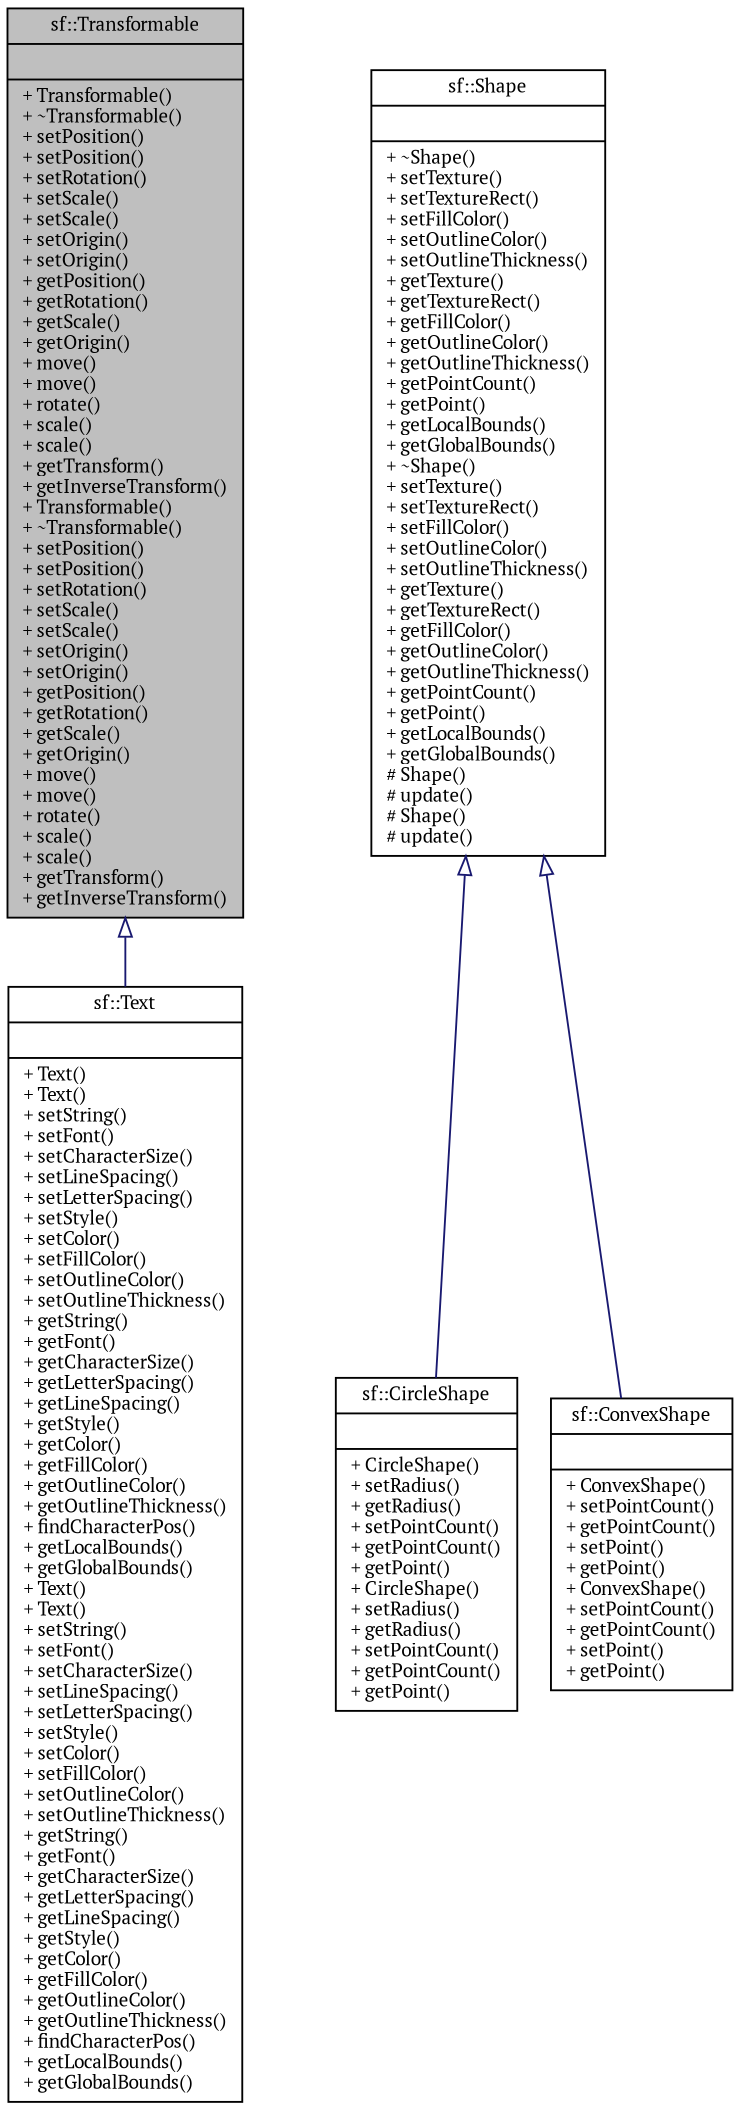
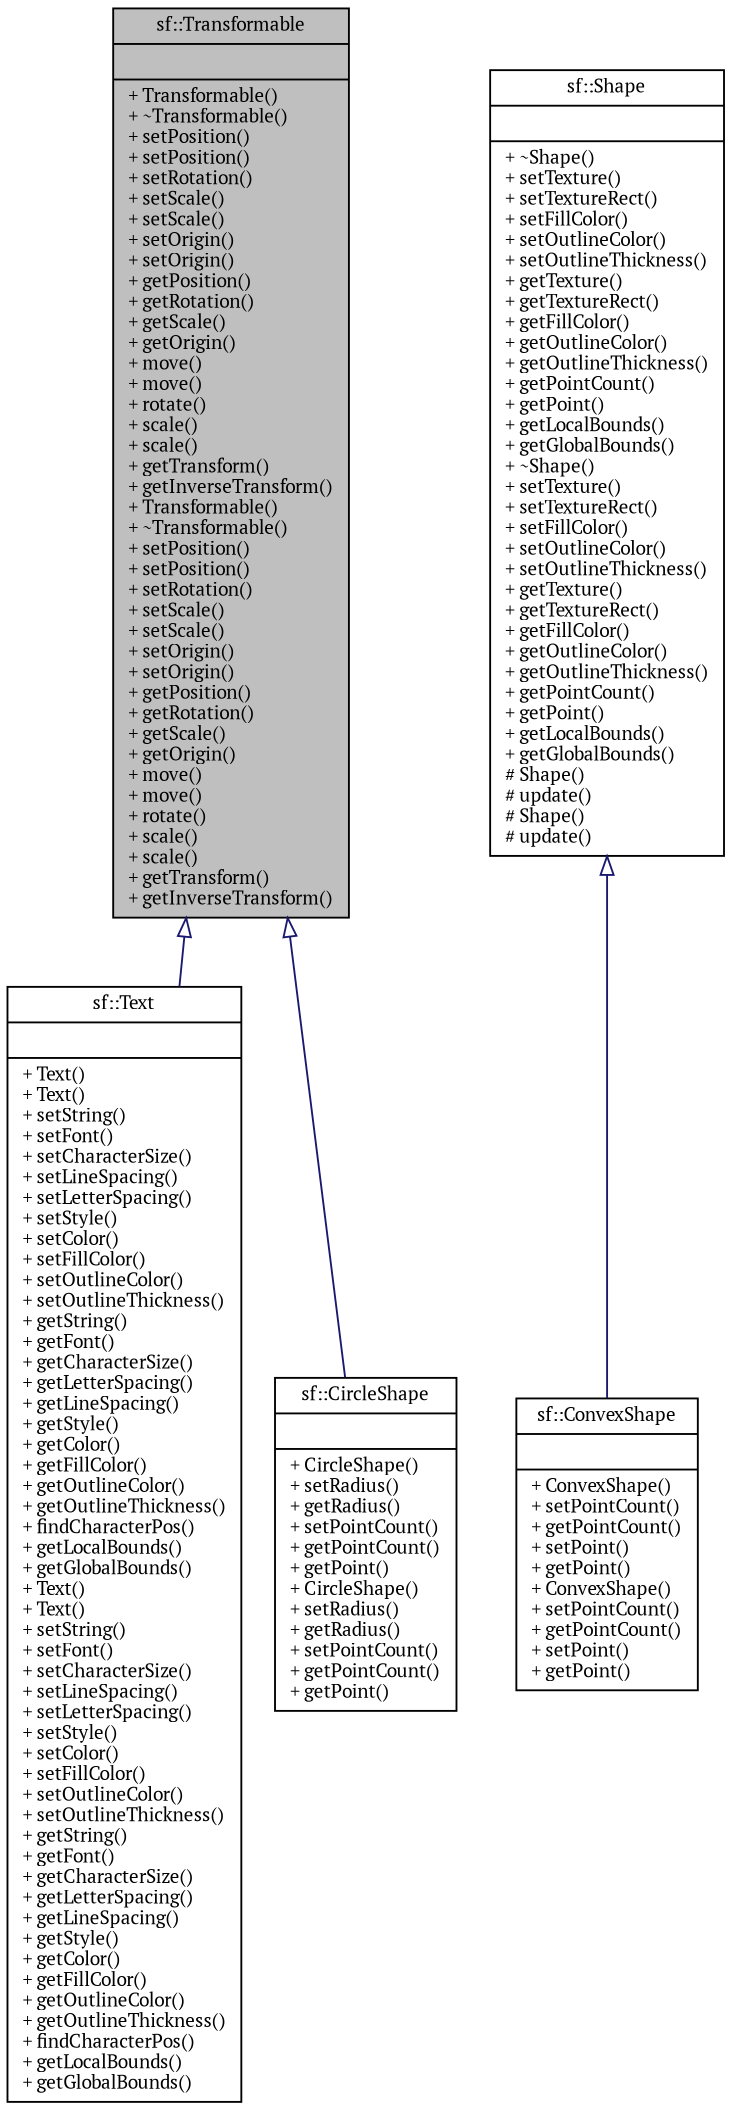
edge "sf::CircleShape" -> "sf::Shape": now "sf::CircleShape" -> "sf::Transformable"
